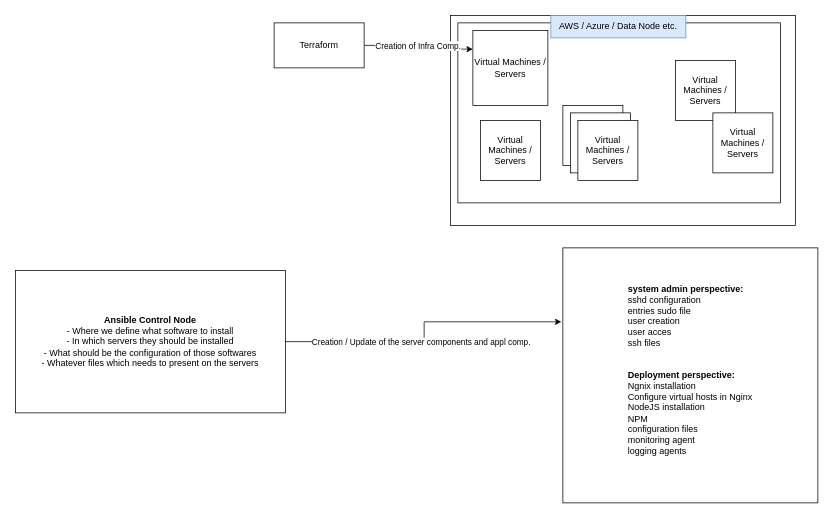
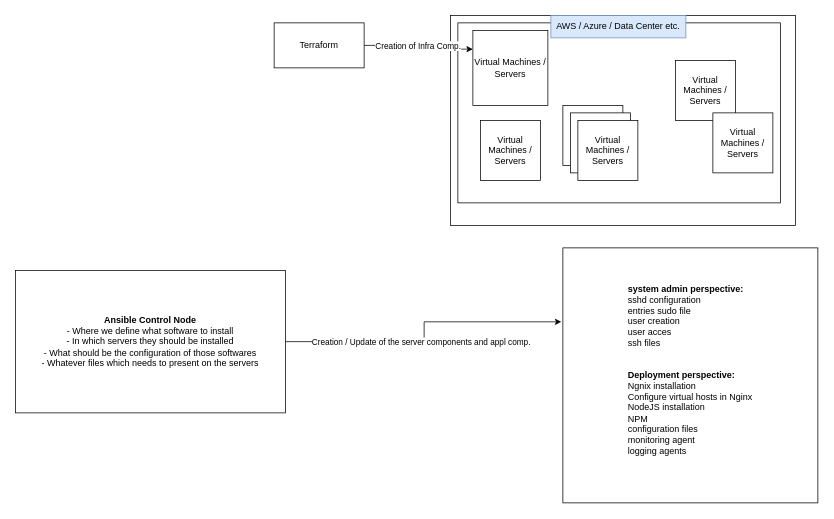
node "AWS / Azure / Data Node etc.": label "AWS / Azure / Data Node etc." -> "AWS / Azure / Data Center etc."
